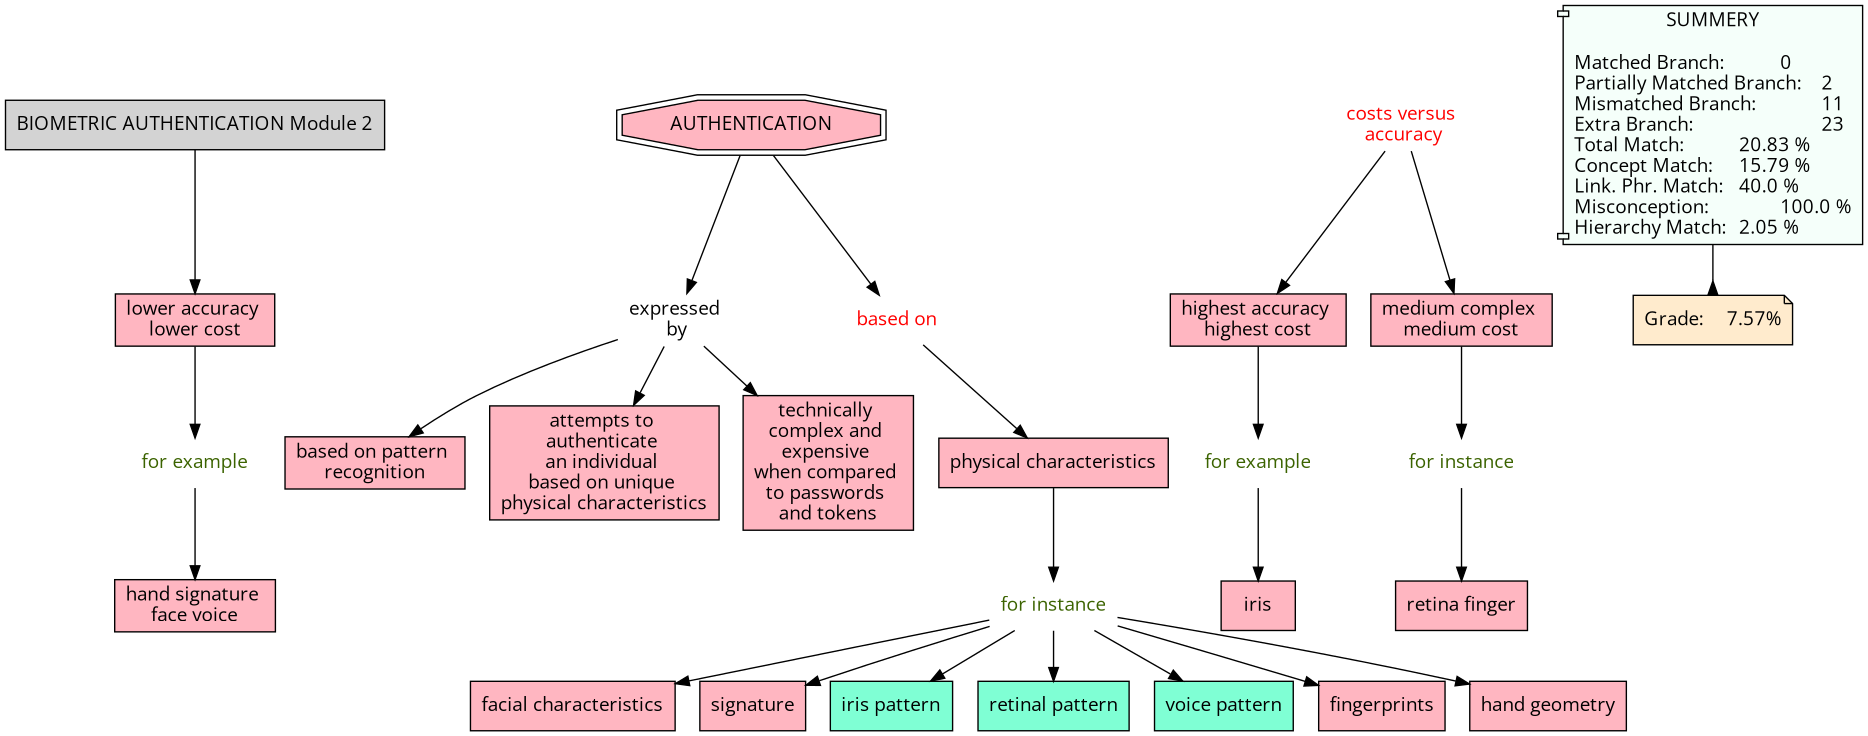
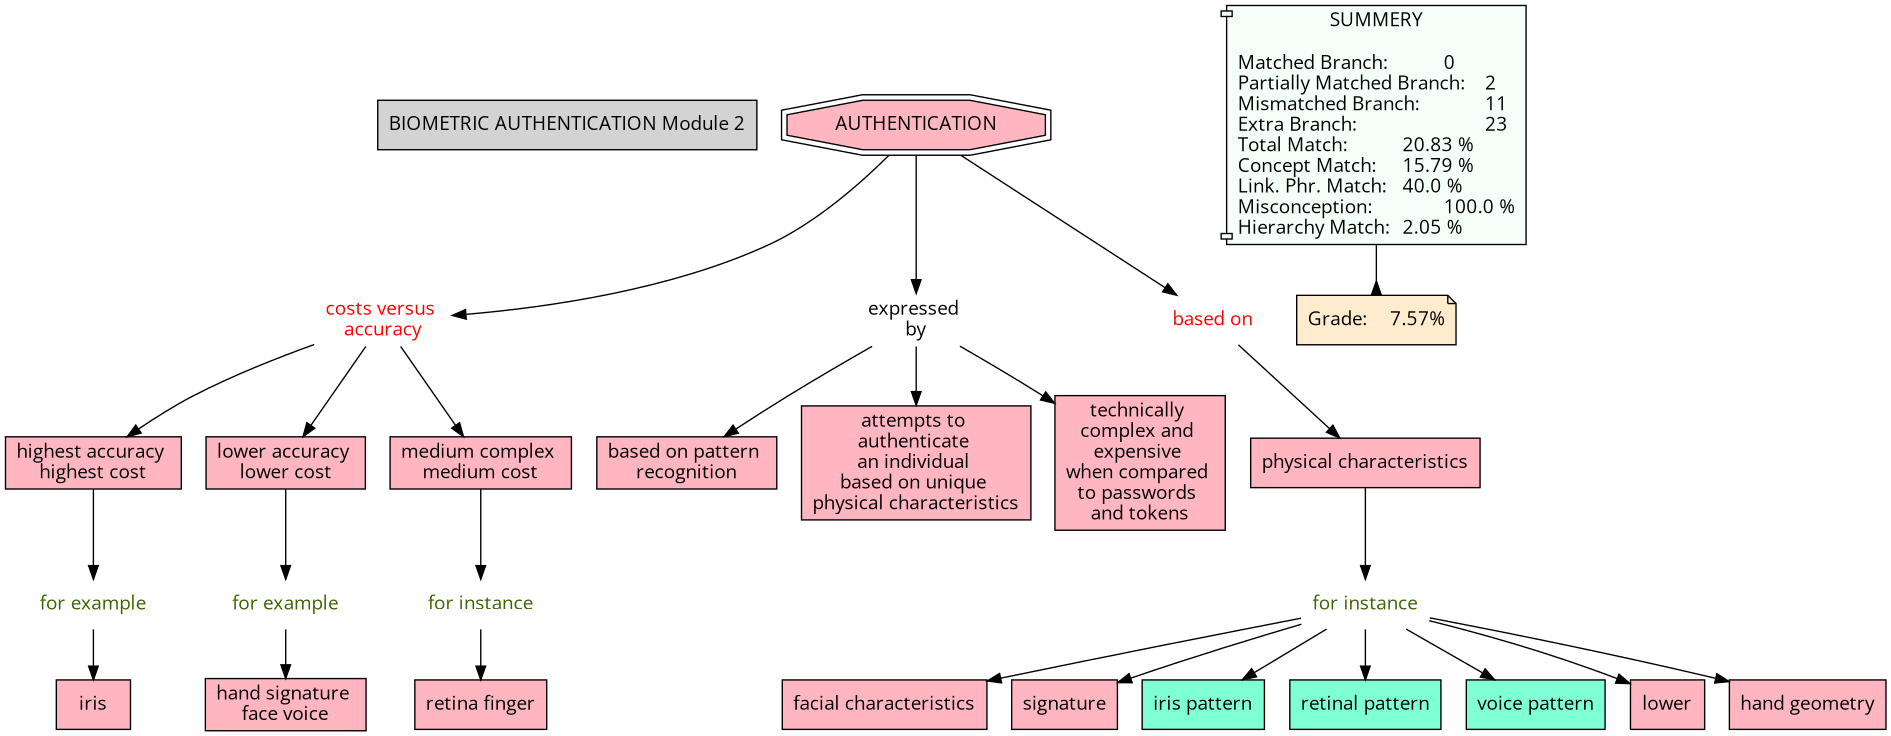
edge "BIOMETRIC AUTHENTICATION Module 2" -> "lower accuracy lower cost": now "costs versus accuracy" -> "lower accuracy lower cost"
edge "AUTHENTICATION" -> "costs versus accuracy": added
node "fingerprints": label "fingerprints" -> "lower"
